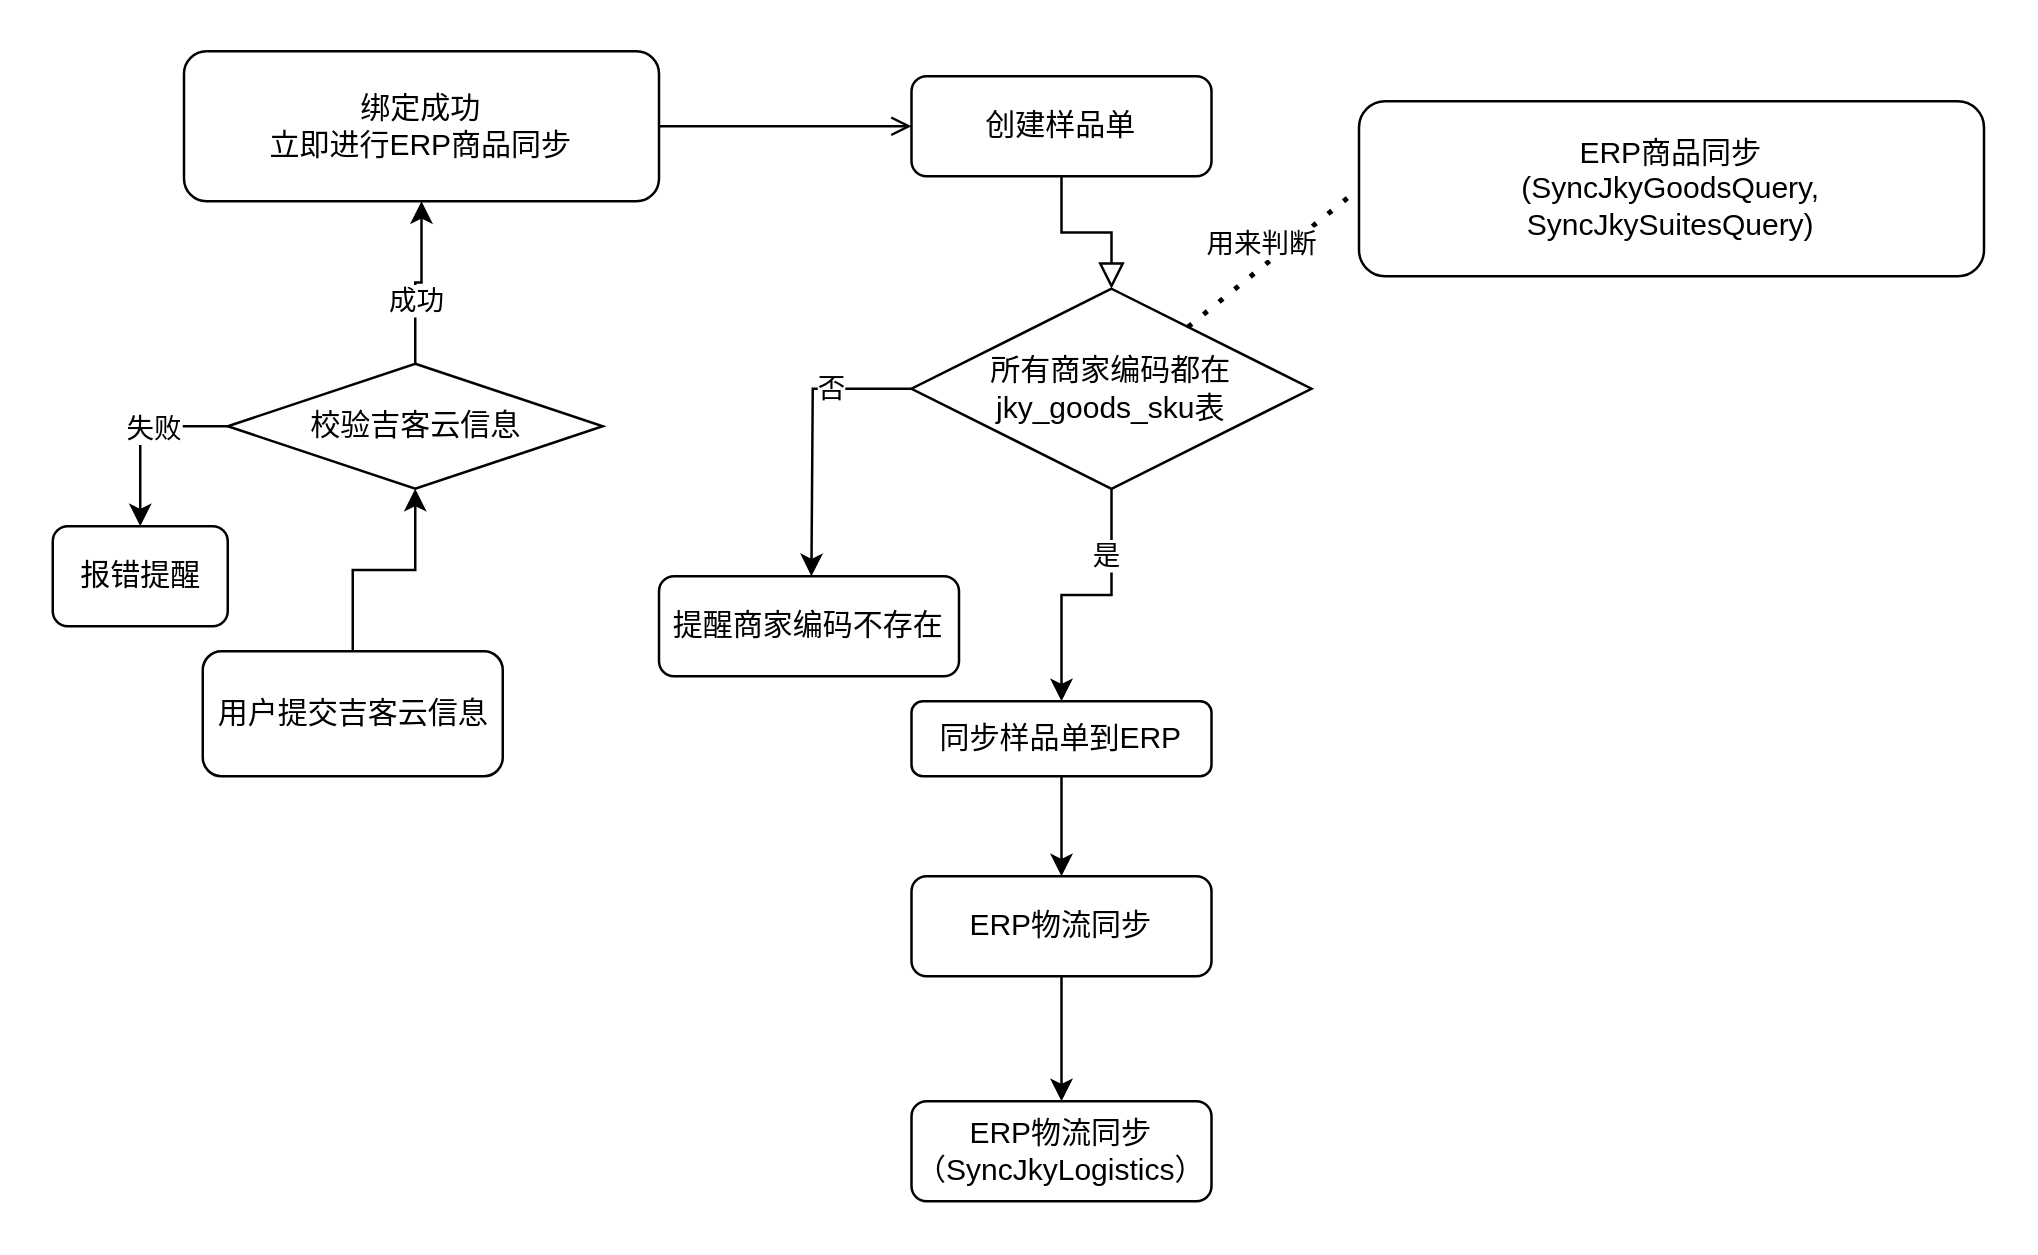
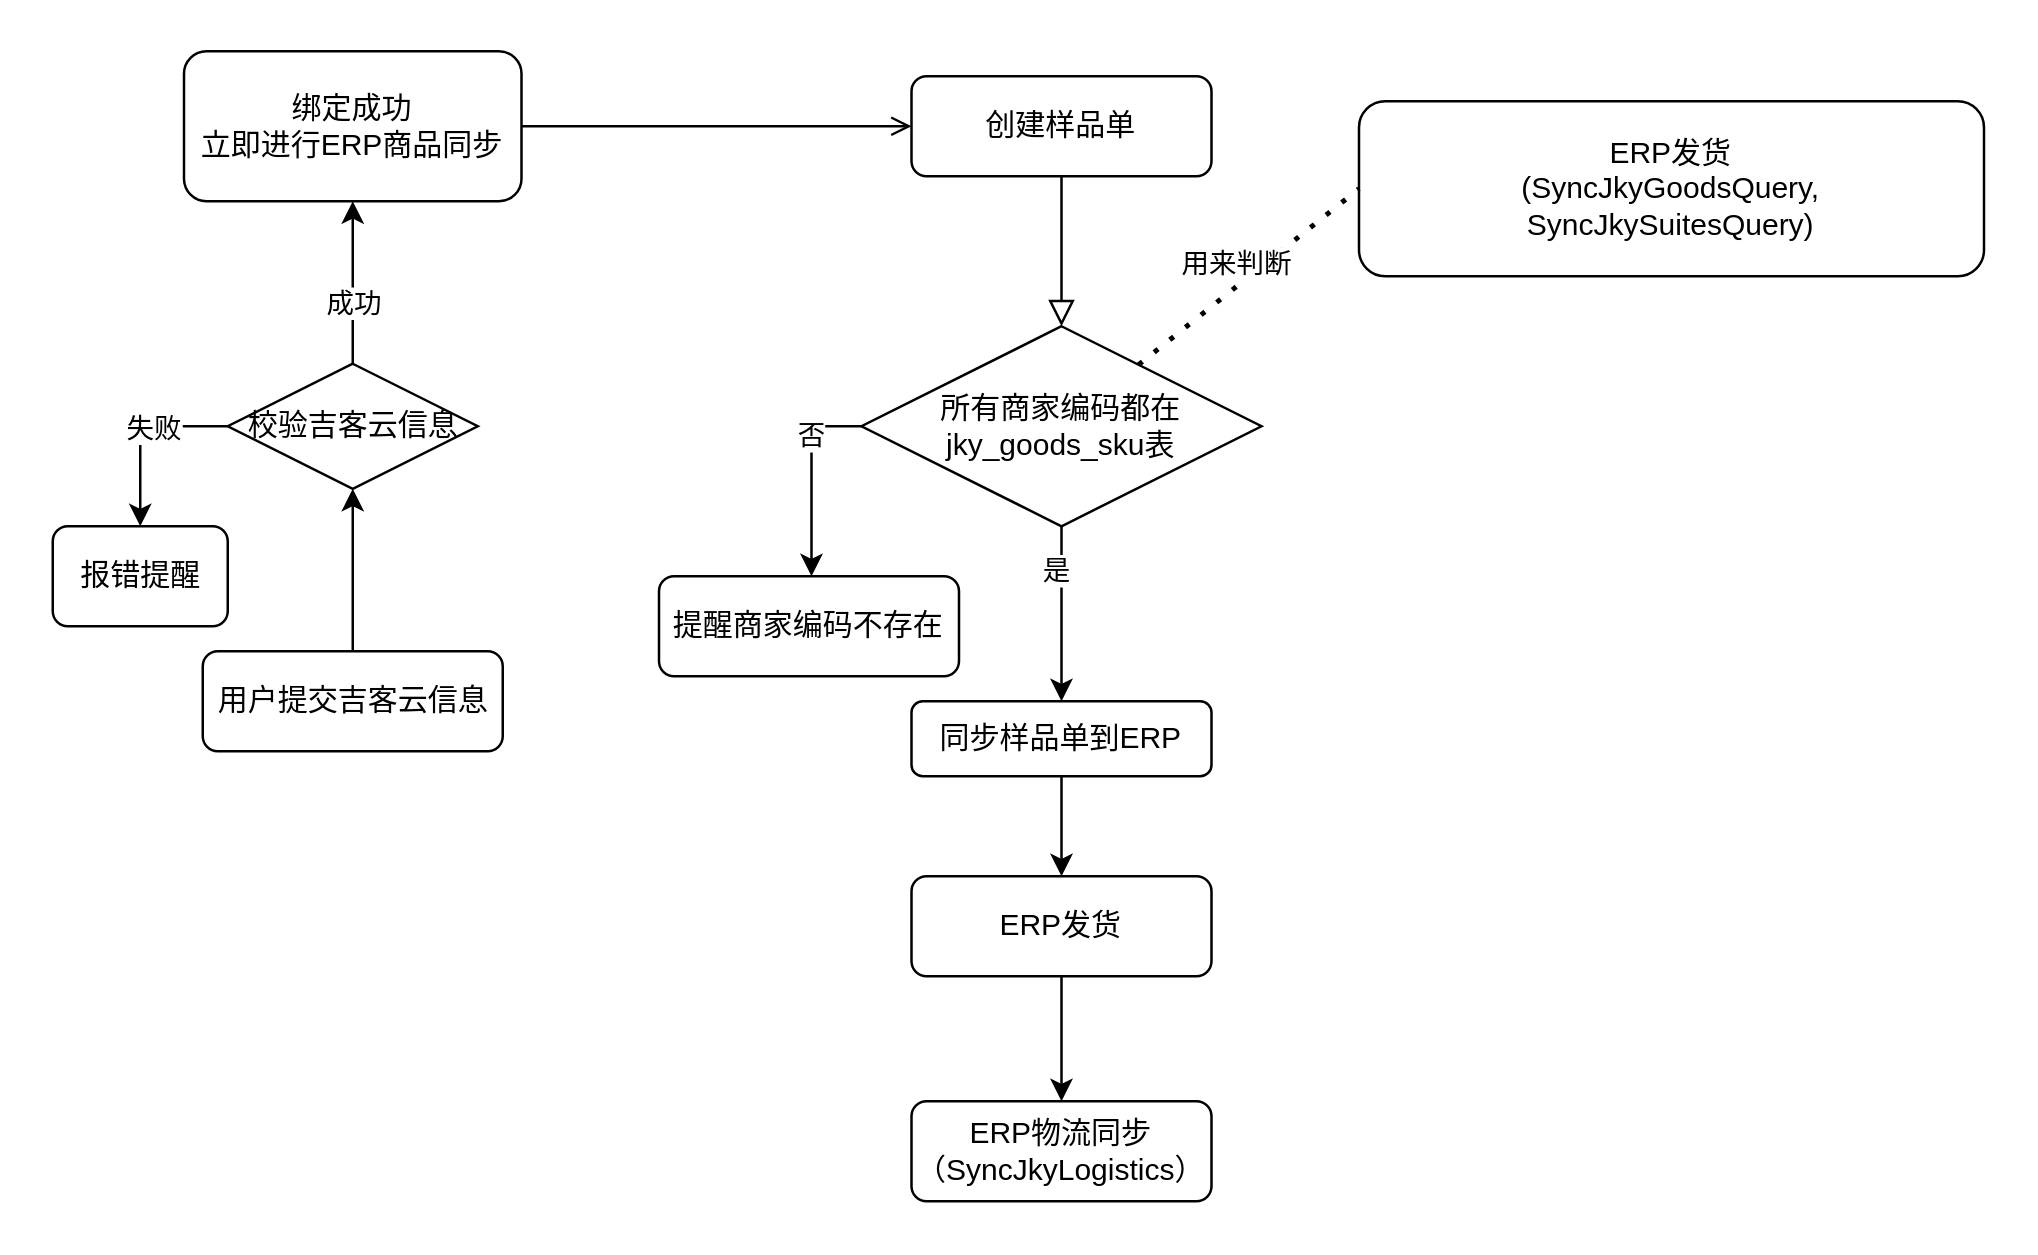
node "绑定成功 立即进行ERP商品同步": size 475x150 -> 338x150
node "ERP商品同步 (SyncJkyGoodsQuery, SyncJkySuitesQuery)": label "ERP商品同步 (SyncJkyGoodsQuery, SyncJkySuitesQuery)" -> "ERP发货 (SyncJkyGoodsQuery, SyncJkySuitesQuery)"
node "所有商家编码都在jky_goods_sku表": moved (1111, 389) -> (1061, 426)
node "校验吉客云信息": size 375x125 -> 250x125
node "用户提交吉客云信息": size 300x125 -> 300x100
node "ERP物流同步": label "ERP物流同步" -> "ERP发货"
